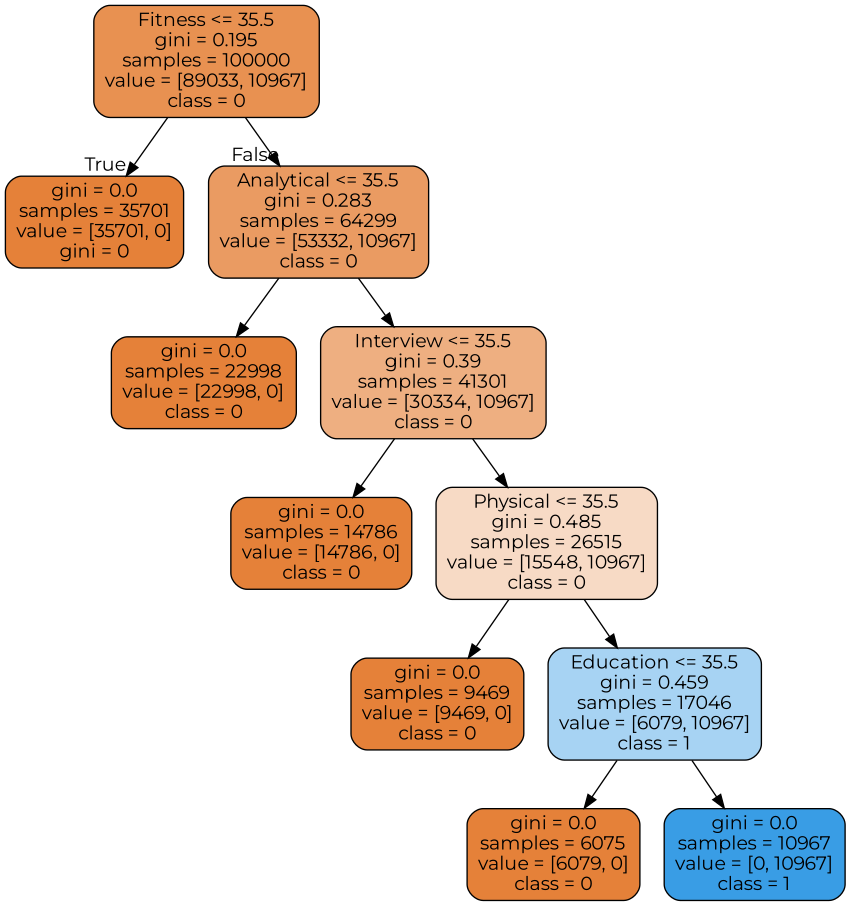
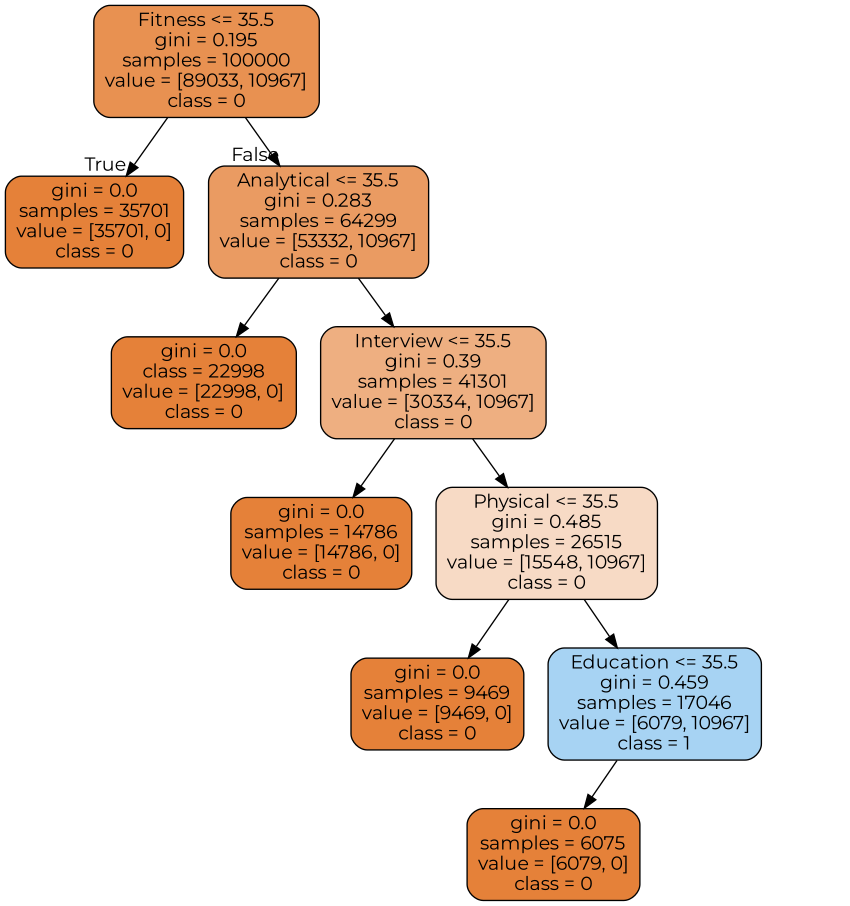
node "gini = 0.0 samples = 35701 value = [35701, 0] gini = 0": label "gini = 0.0 samples = 35701 value = [35701, 0] gini = 0" -> "gini = 0.0 samples = 35701 value = [35701, 0] class = 0"
node "gini = 0.0 samples = 22998 value = [22998, 0] class = 0": label "gini = 0.0 samples = 22998 value = [22998, 0] class = 0" -> "gini = 0.0 class = 22998 value = [22998, 0] class = 0"
node "gini = 0.0 samples = 10967 value = [0, 10967] class = 1": removed
